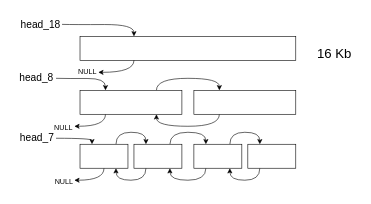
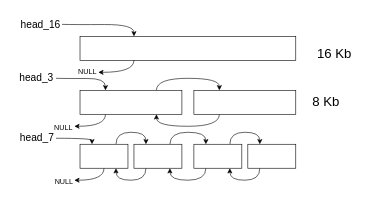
node "head_18": label "head_18" -> "head_16"
node "head_8": label "head_8" -> "head_3"
node "8 Kb": added
